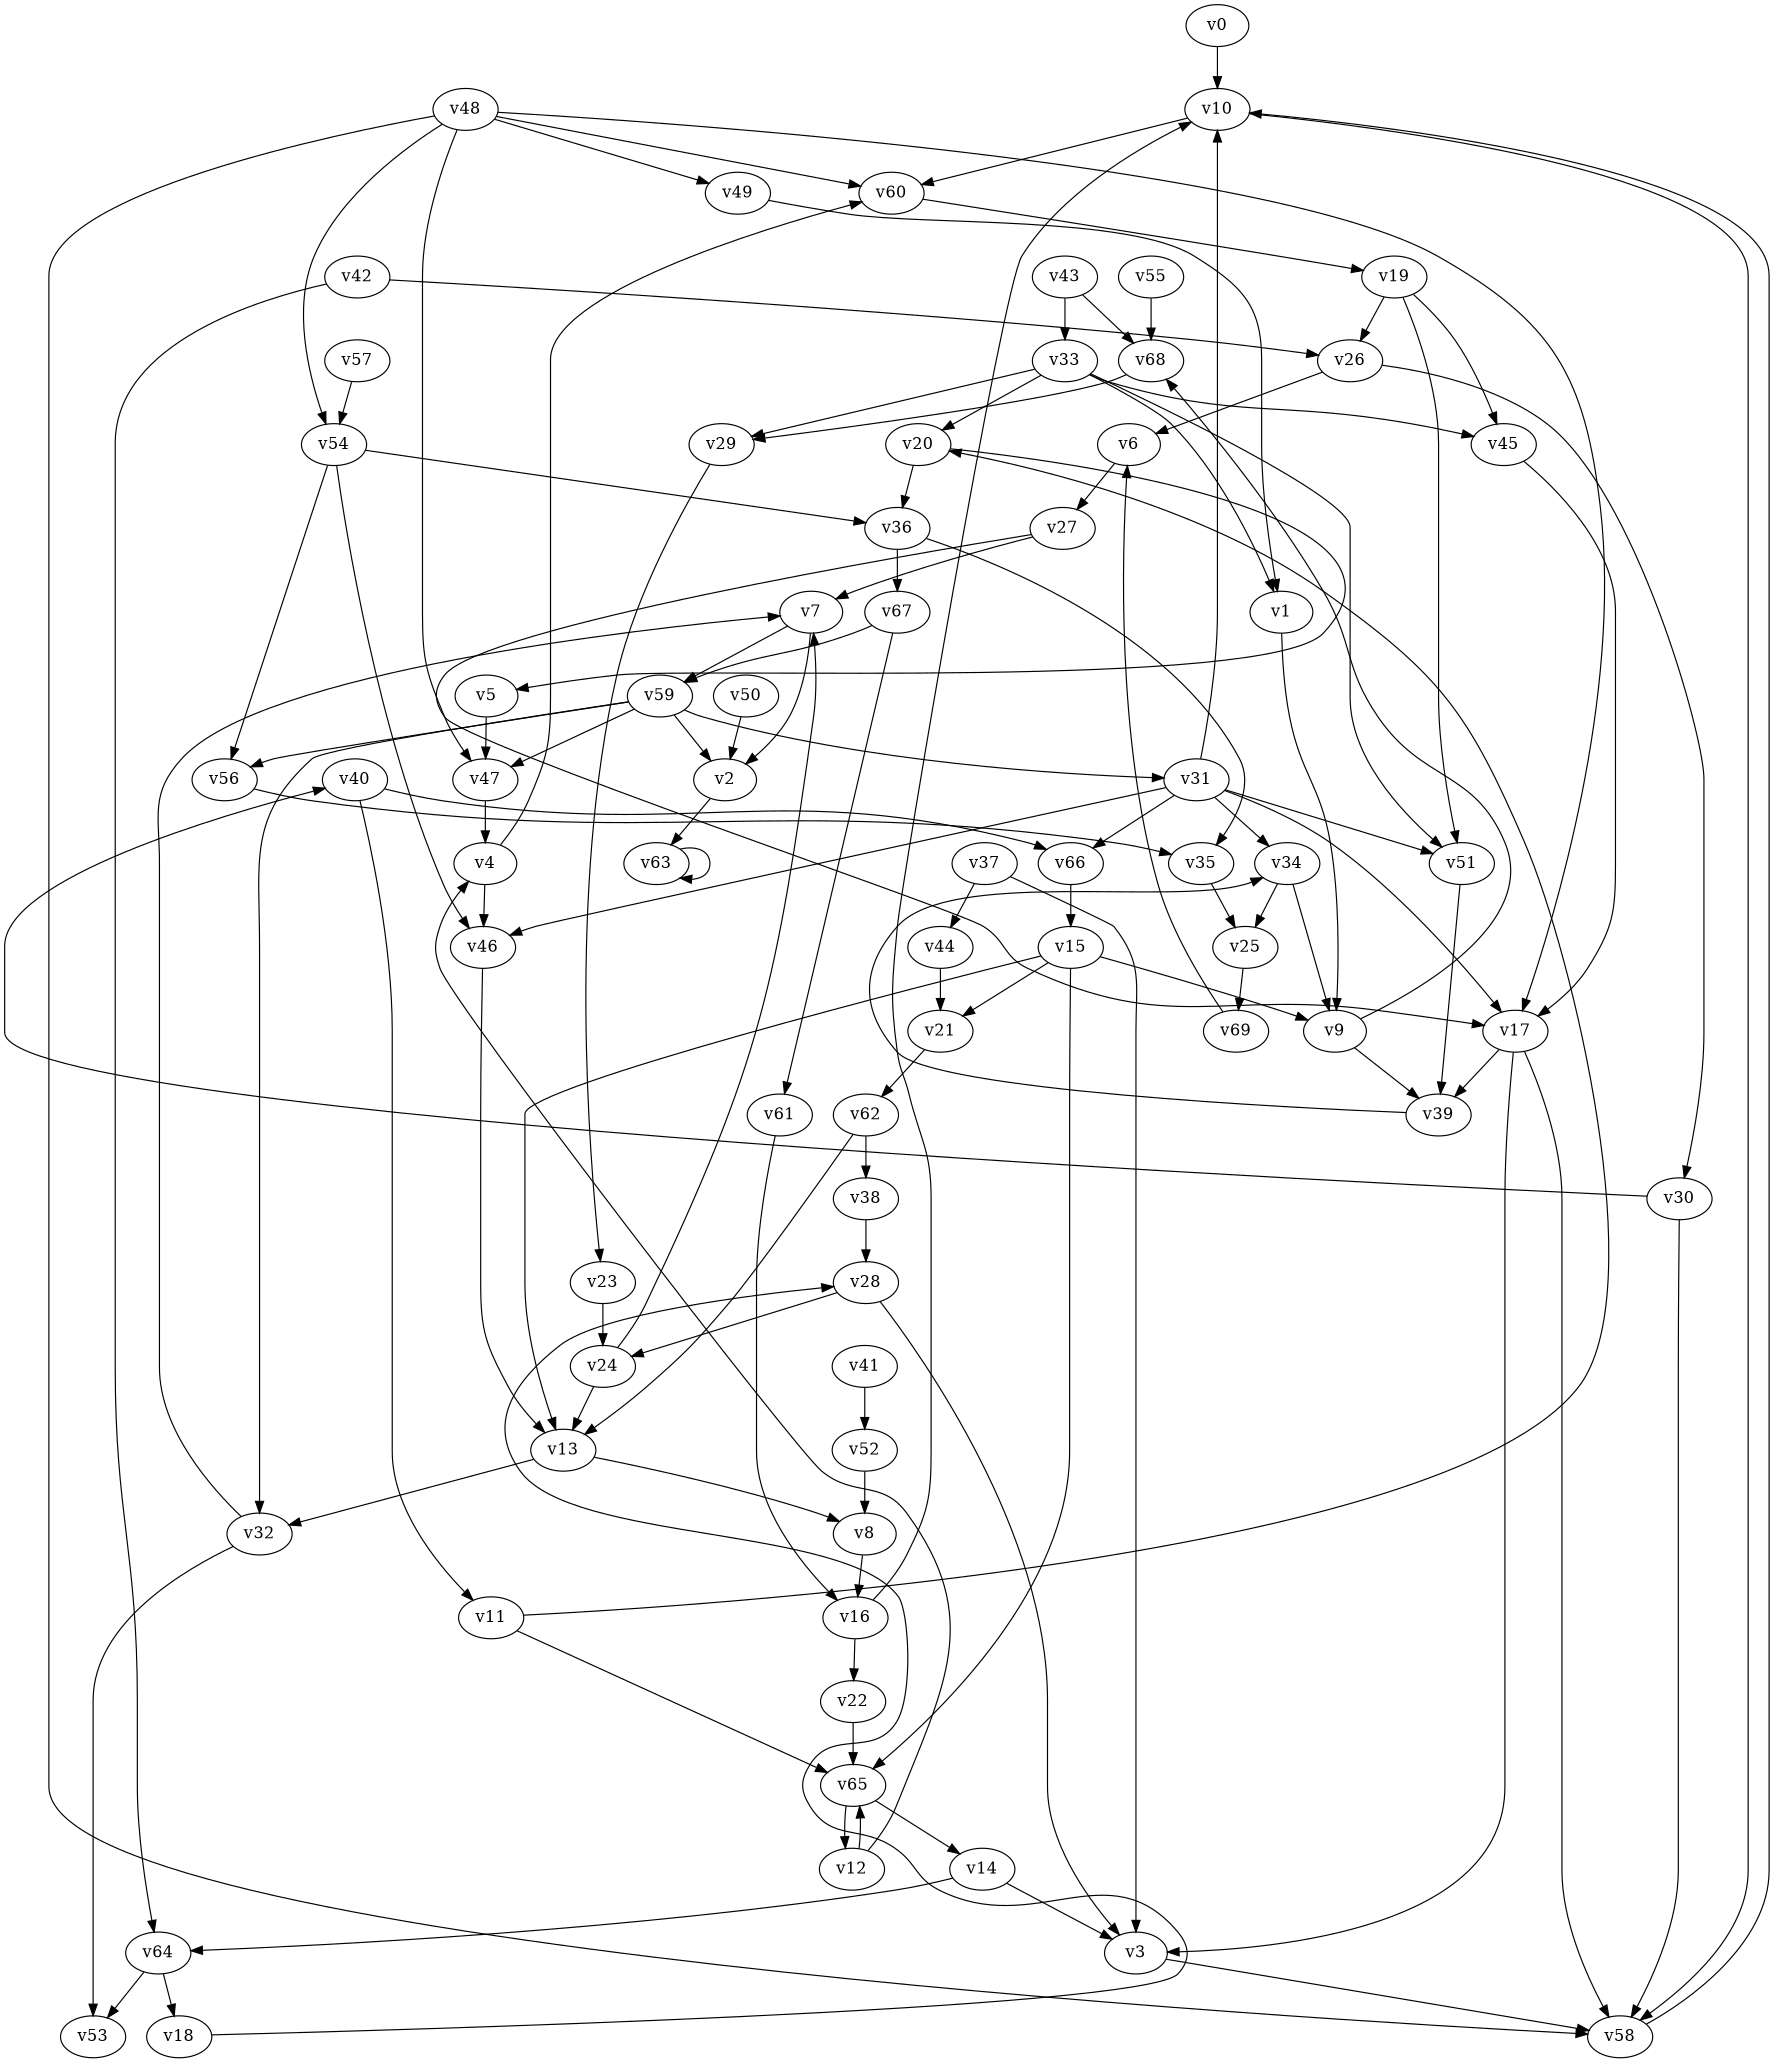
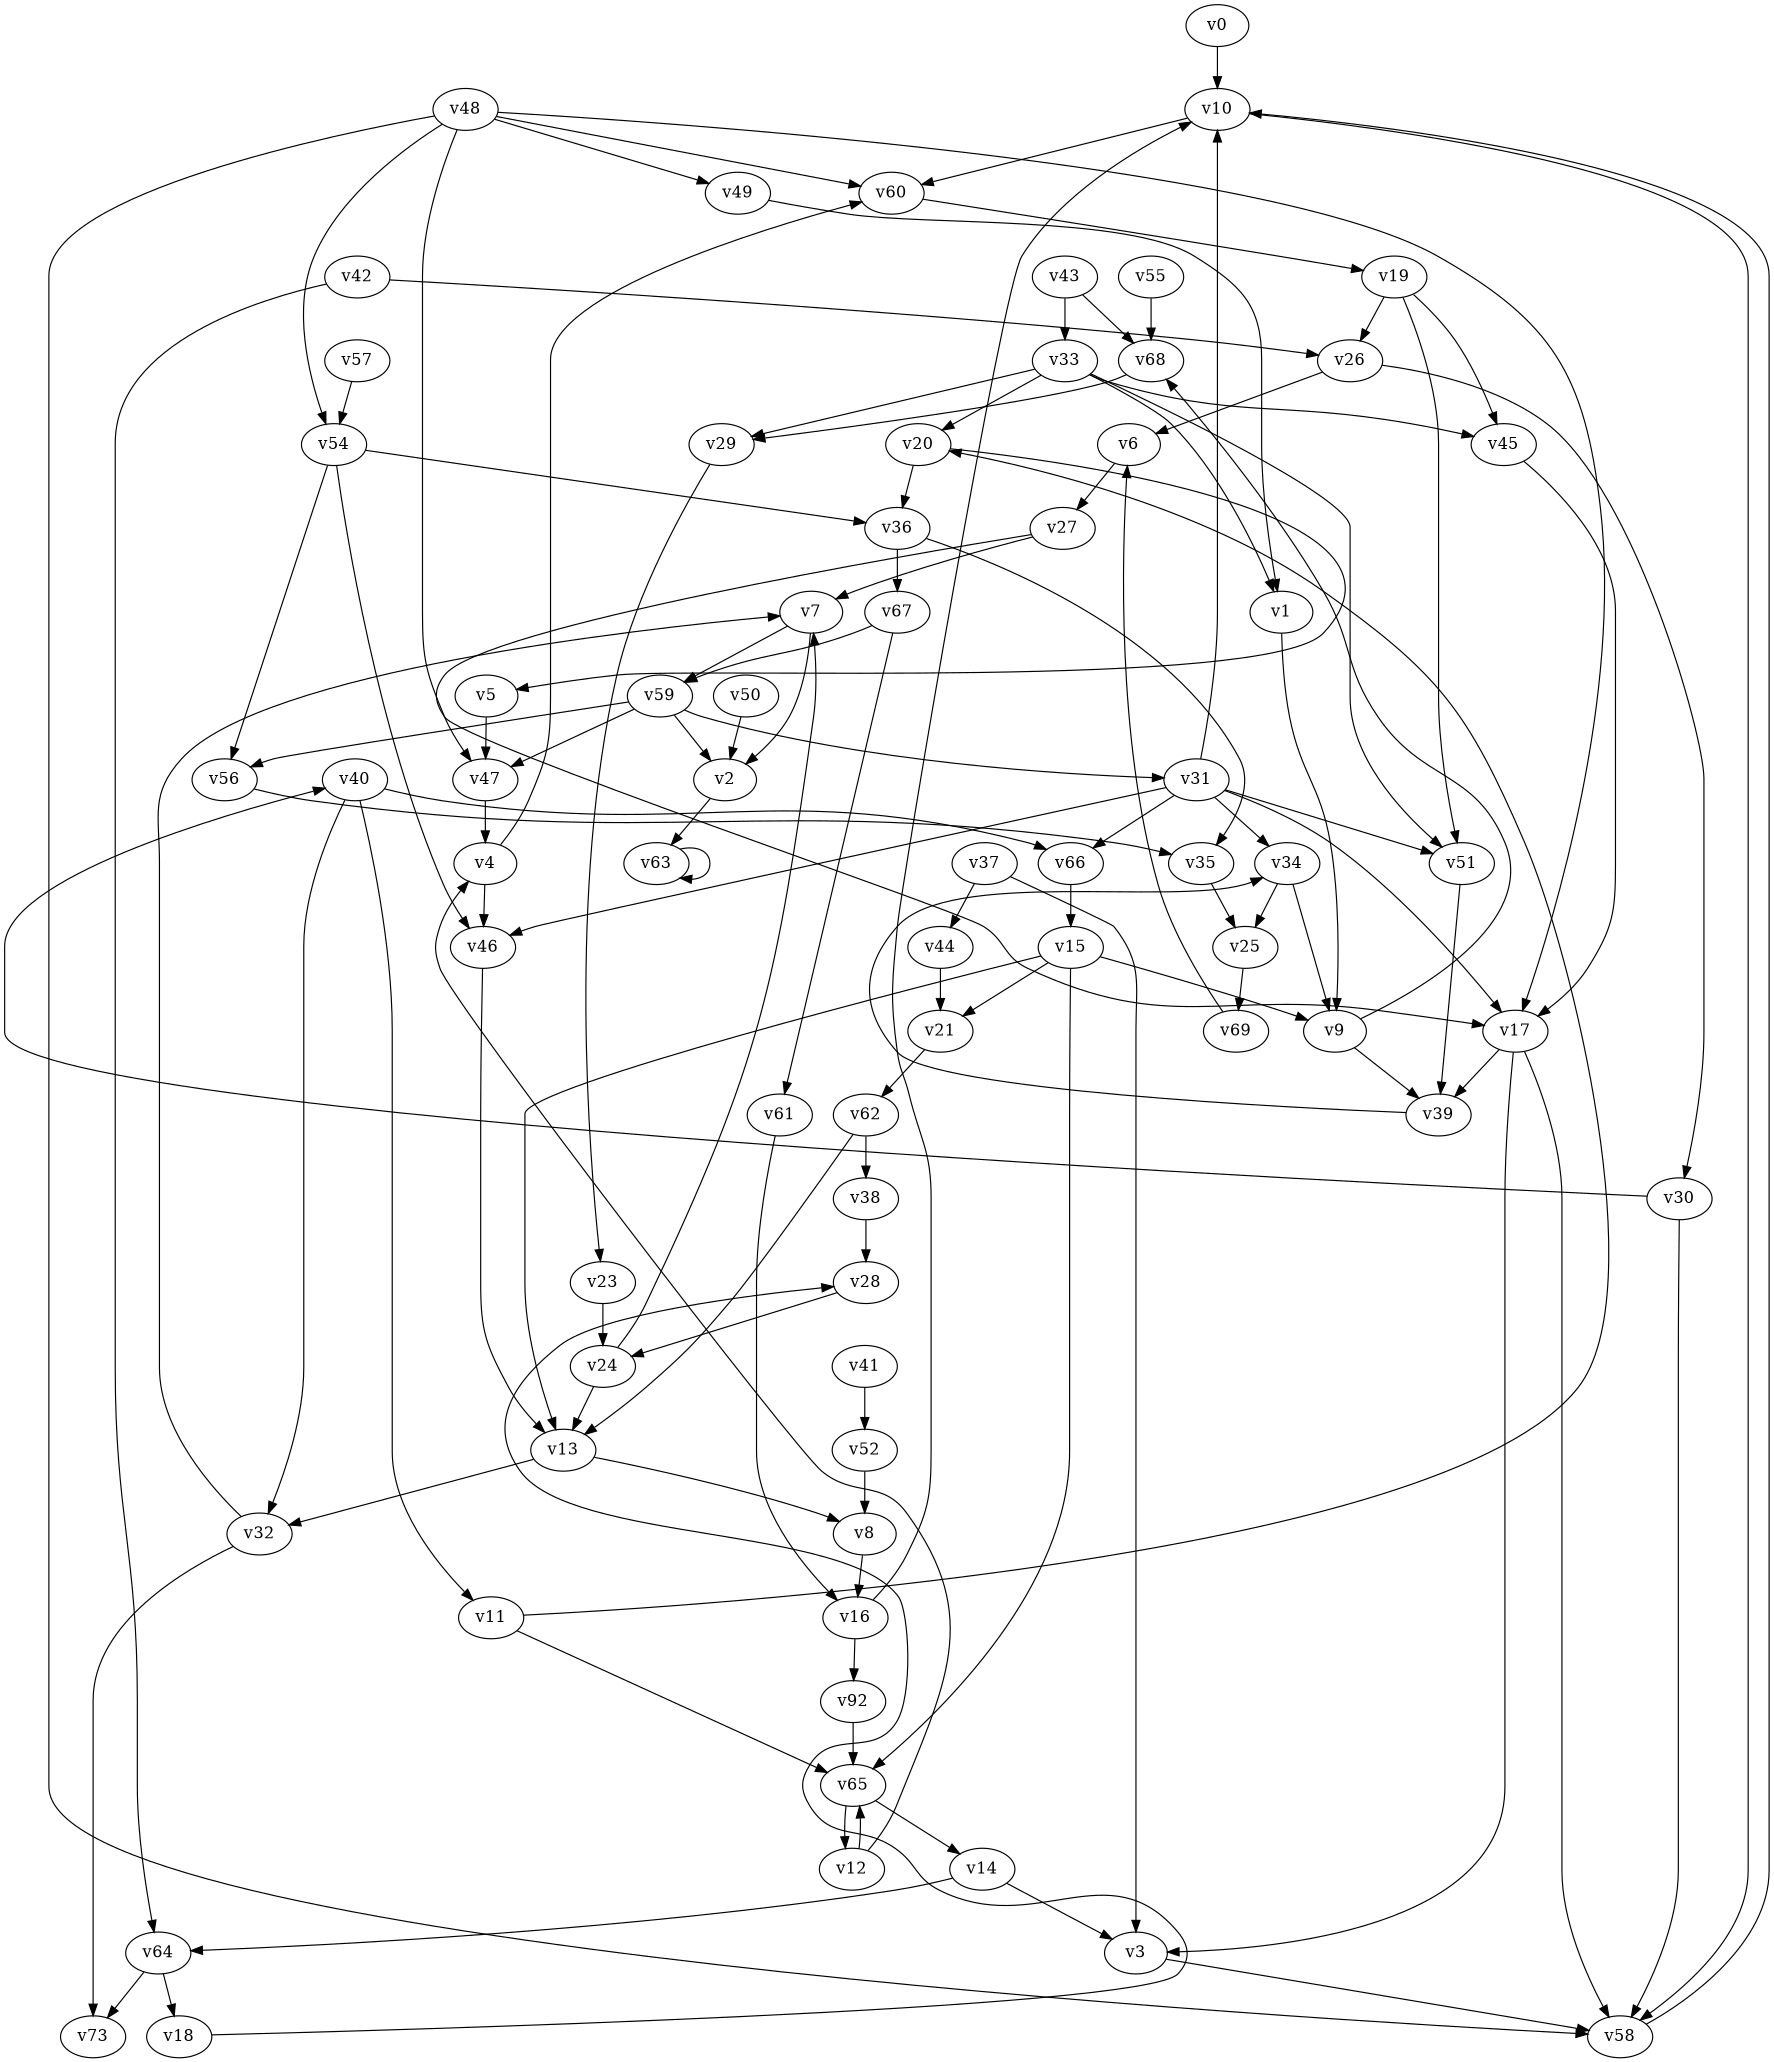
edge "v59" -> "v32": now "v40" -> "v32"
edge "v28" -> "v3": removed
node "v22": label "v22" -> "v92"
node "v53": label "v53" -> "v73"
